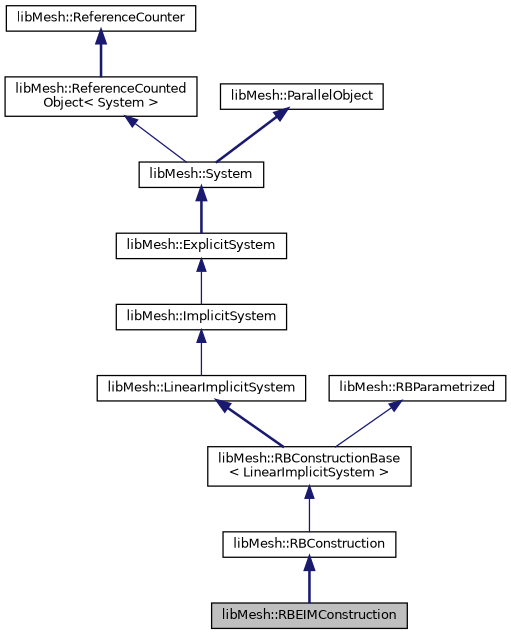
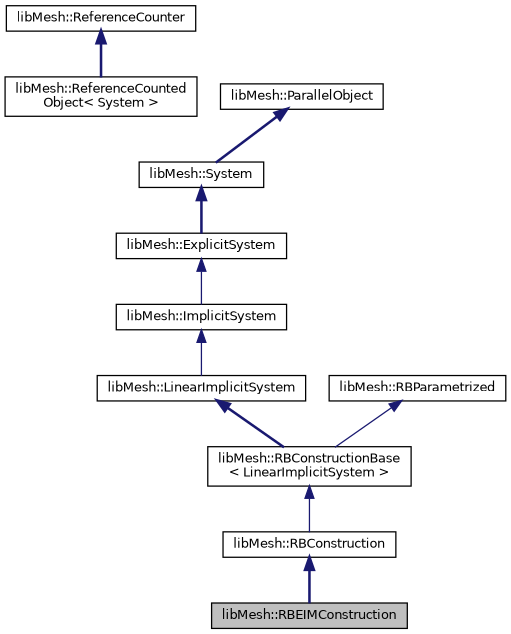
edge "libMesh::System" -> "libMesh::ReferenceCounted Object< System >": removed
